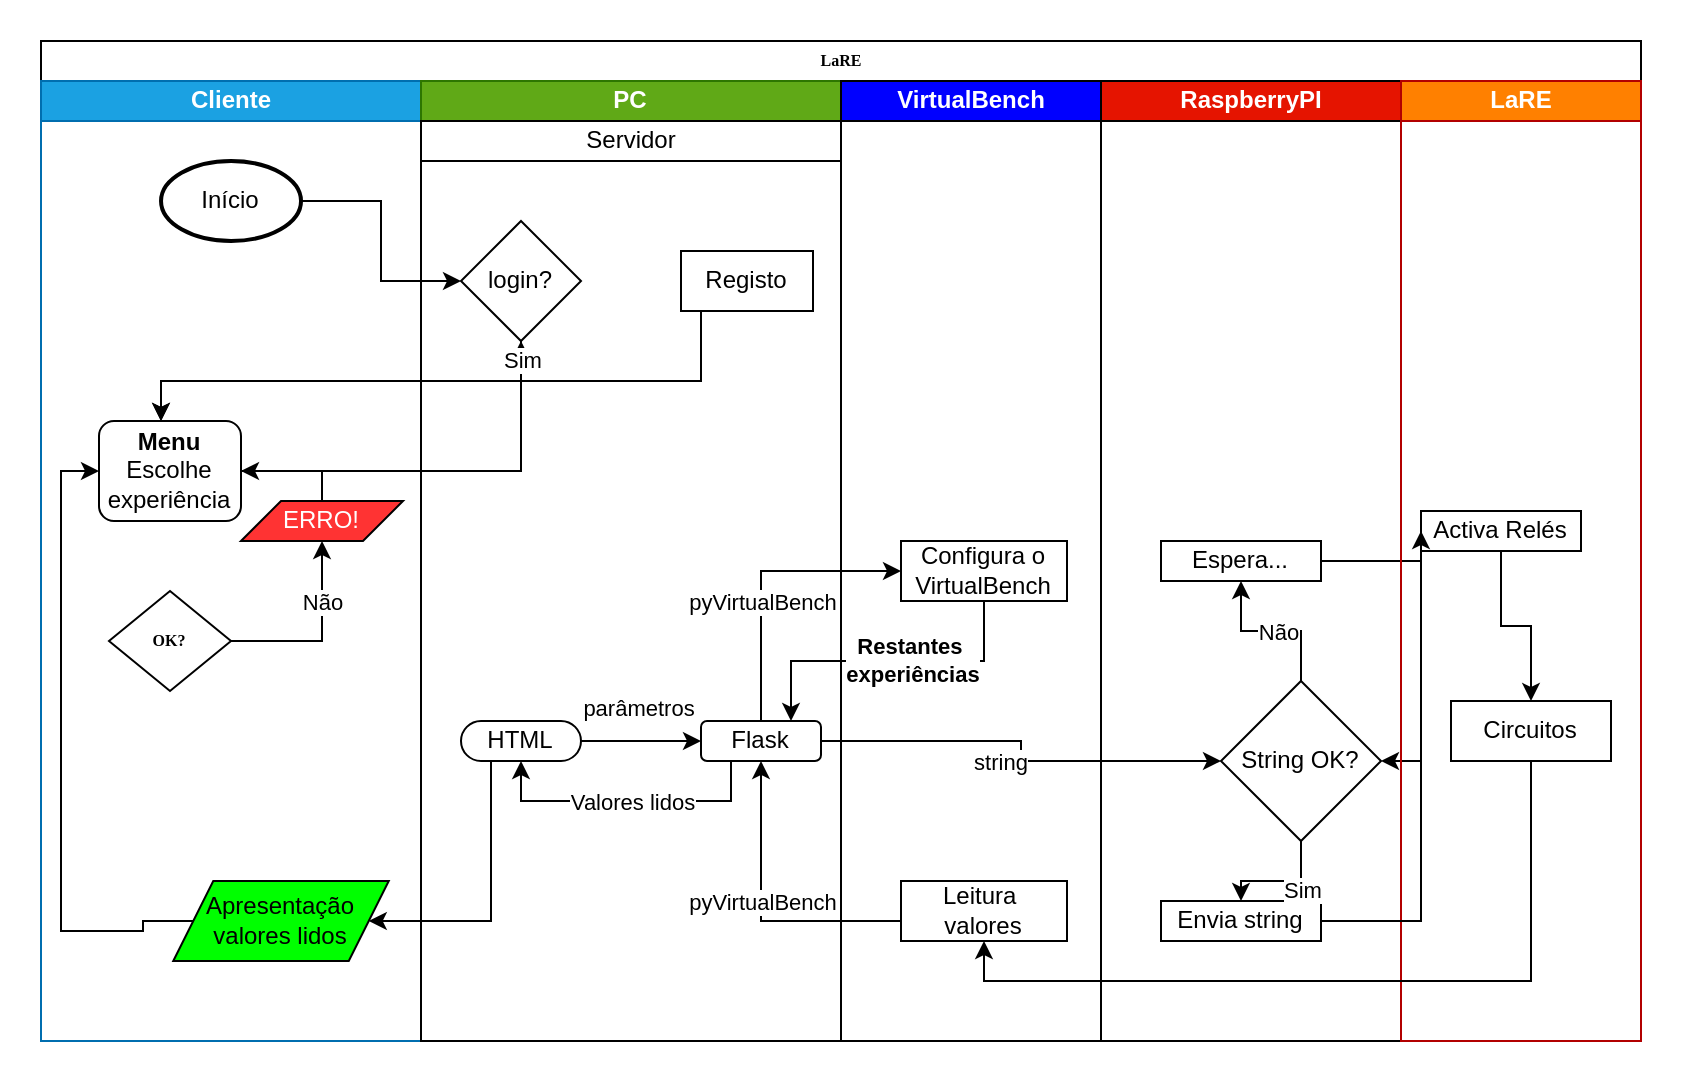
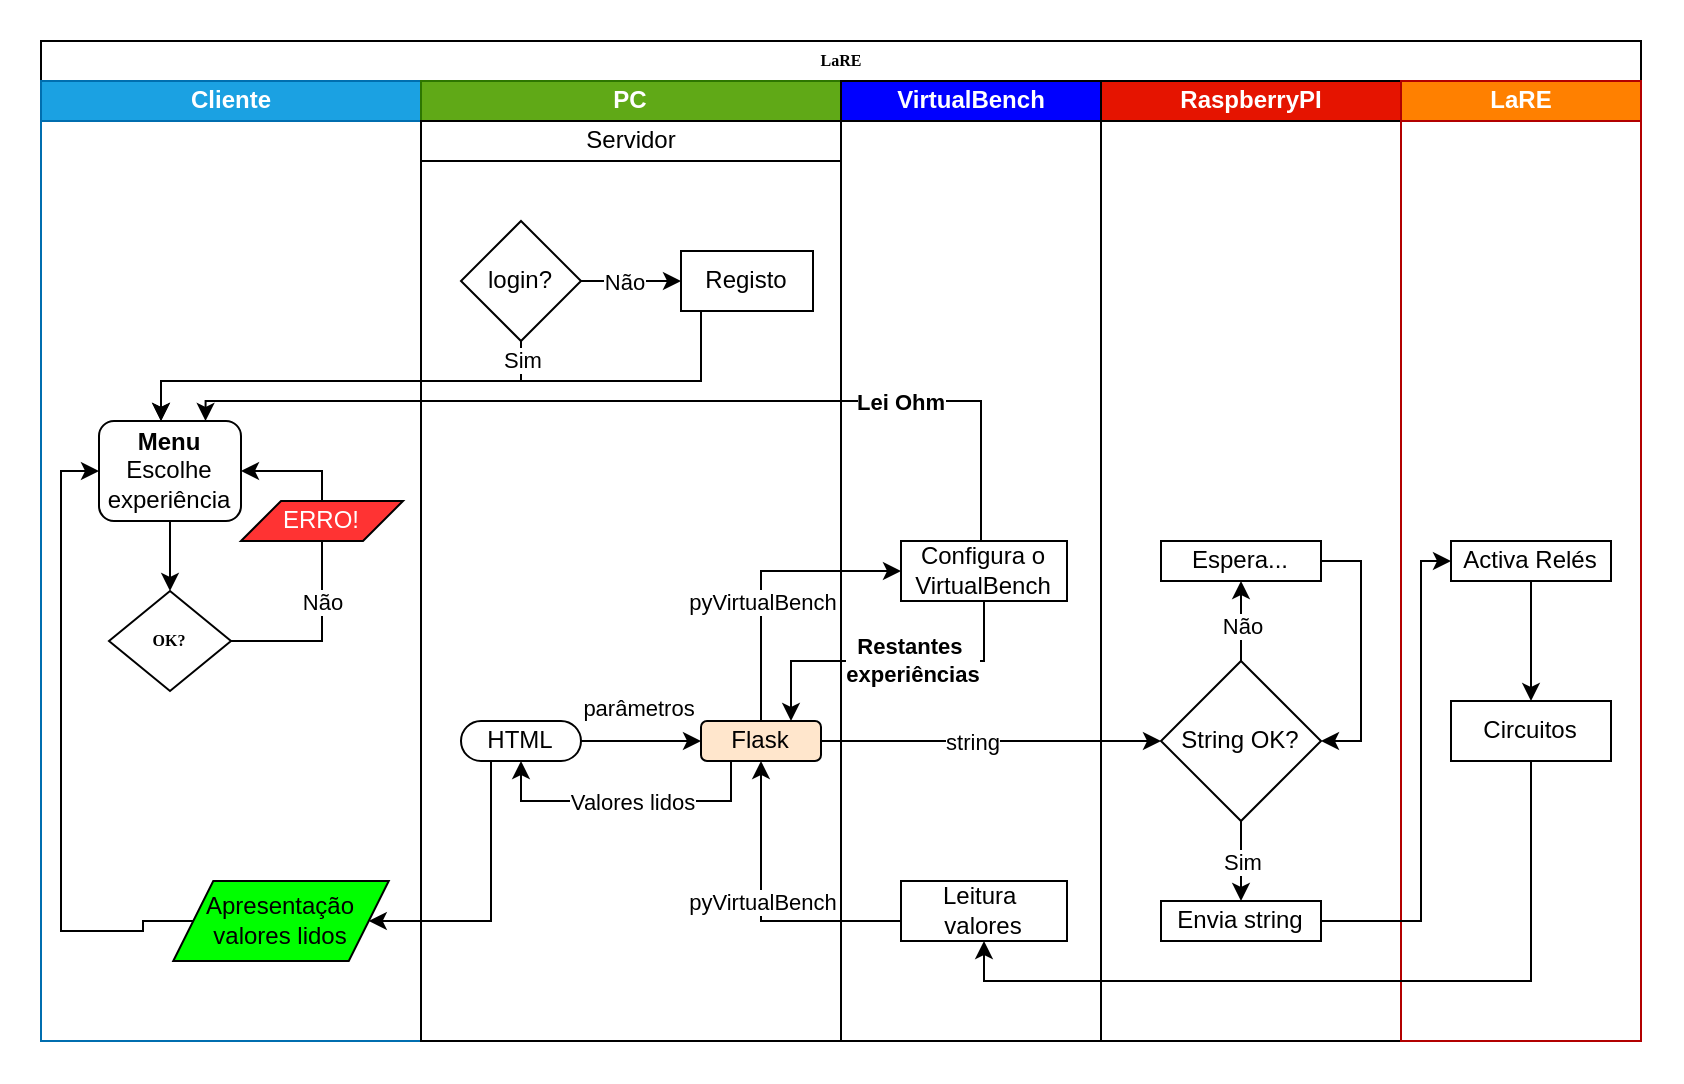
node "Início": removed
edge "Início" -> "login?": removed
edge "login?" -> "Registo": added, label "Não"
edge "Configura o VirtualBench" -> "Menu Escolhe experiência": added, label "Lei Ohm"
edge "Menu Escolhe experiência" -> "login?": now "Menu Escolhe experiência" -> "OK?"
node "Activa Relés": moved (1501, 531) -> (1531, 561)
edge "OK?" -> "ERRO!": arrowhead classic -> none
node "Flask": fillcolor #ffffff -> #ffe6cc
node "String OK?": moved (1301, 761) -> (1241, 741)
